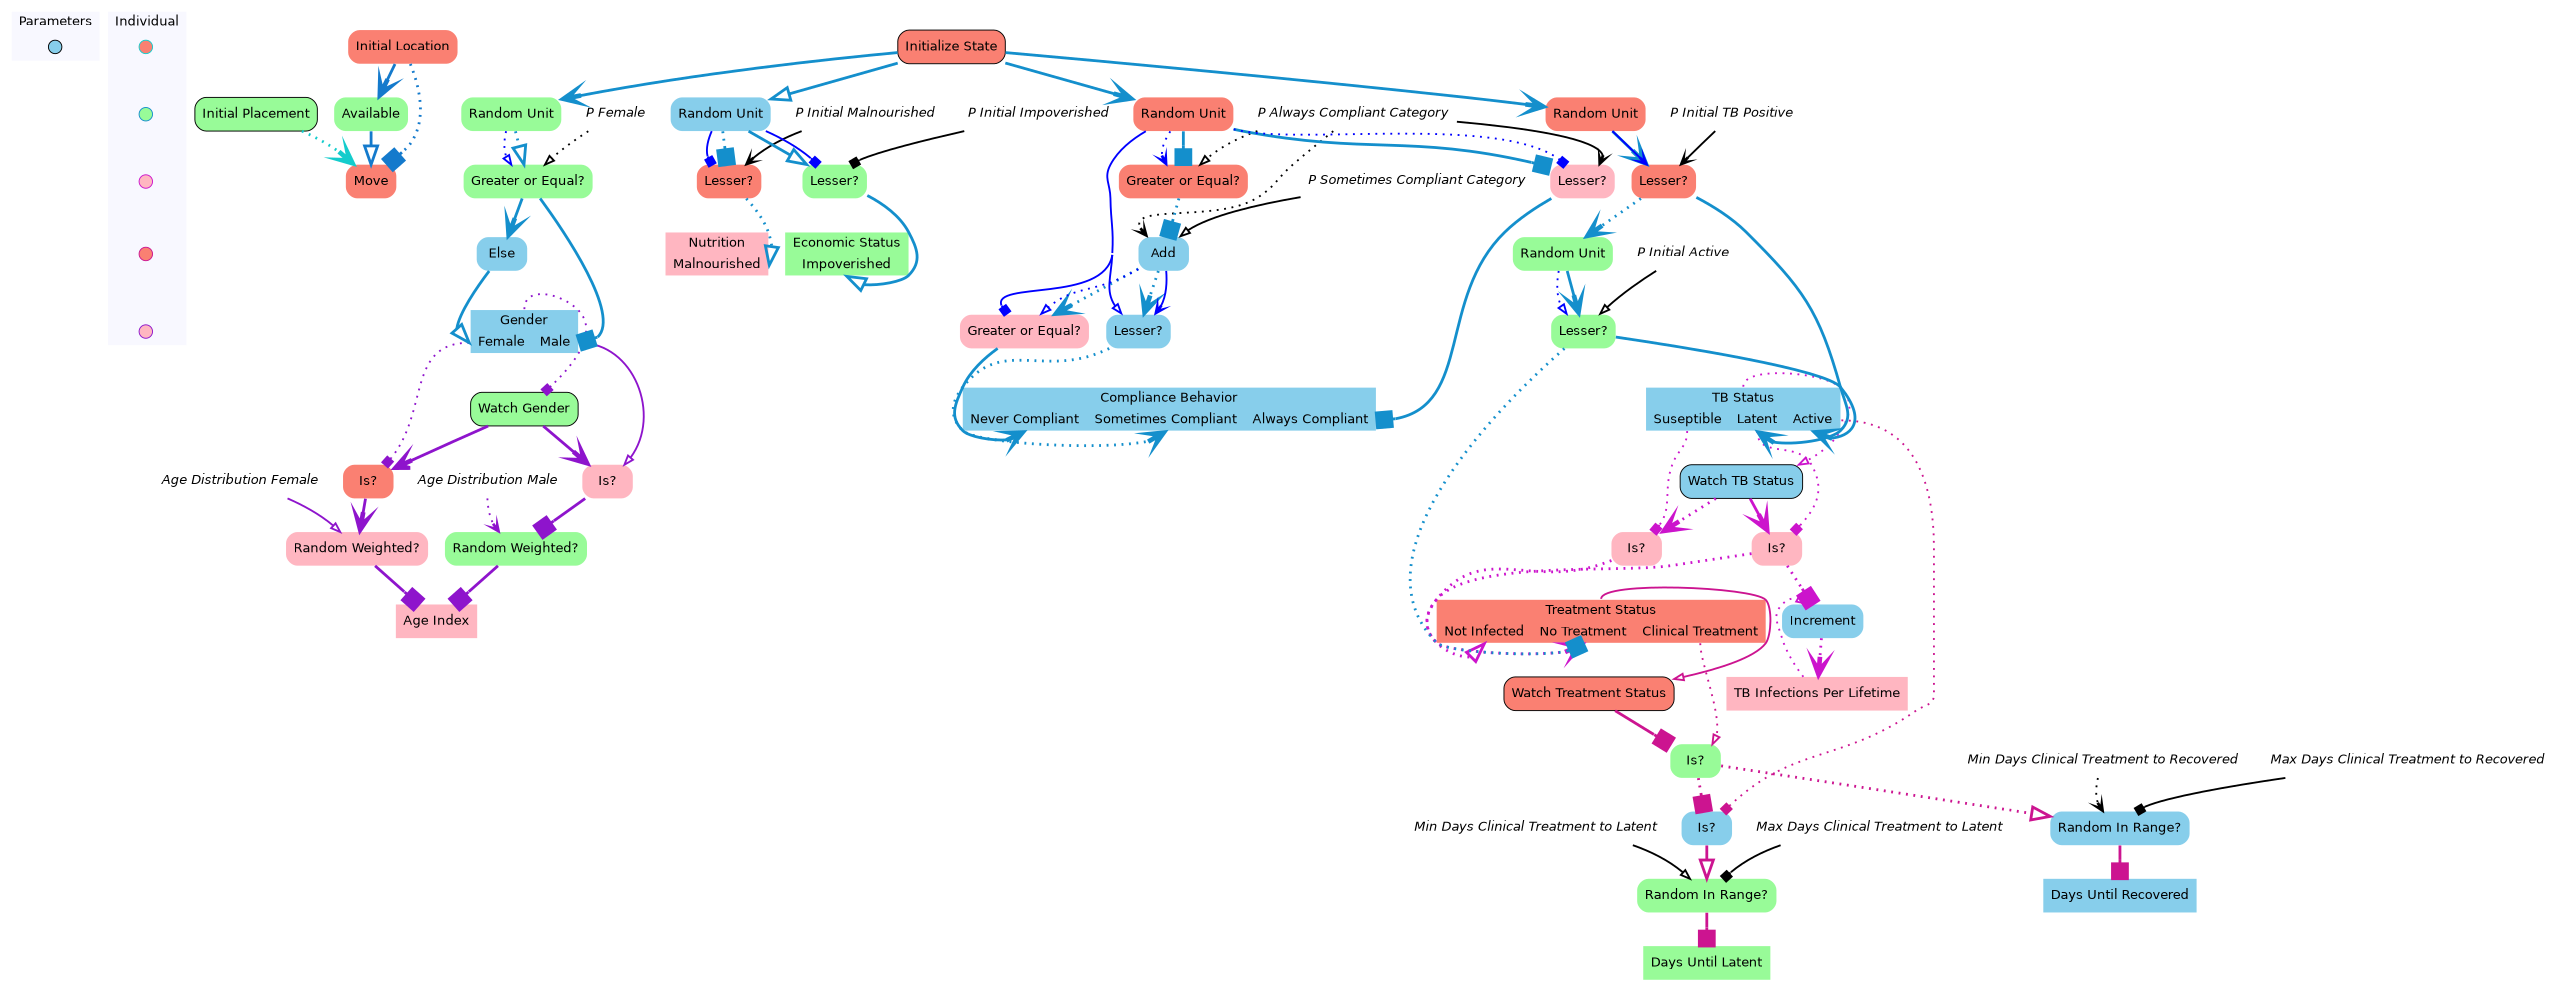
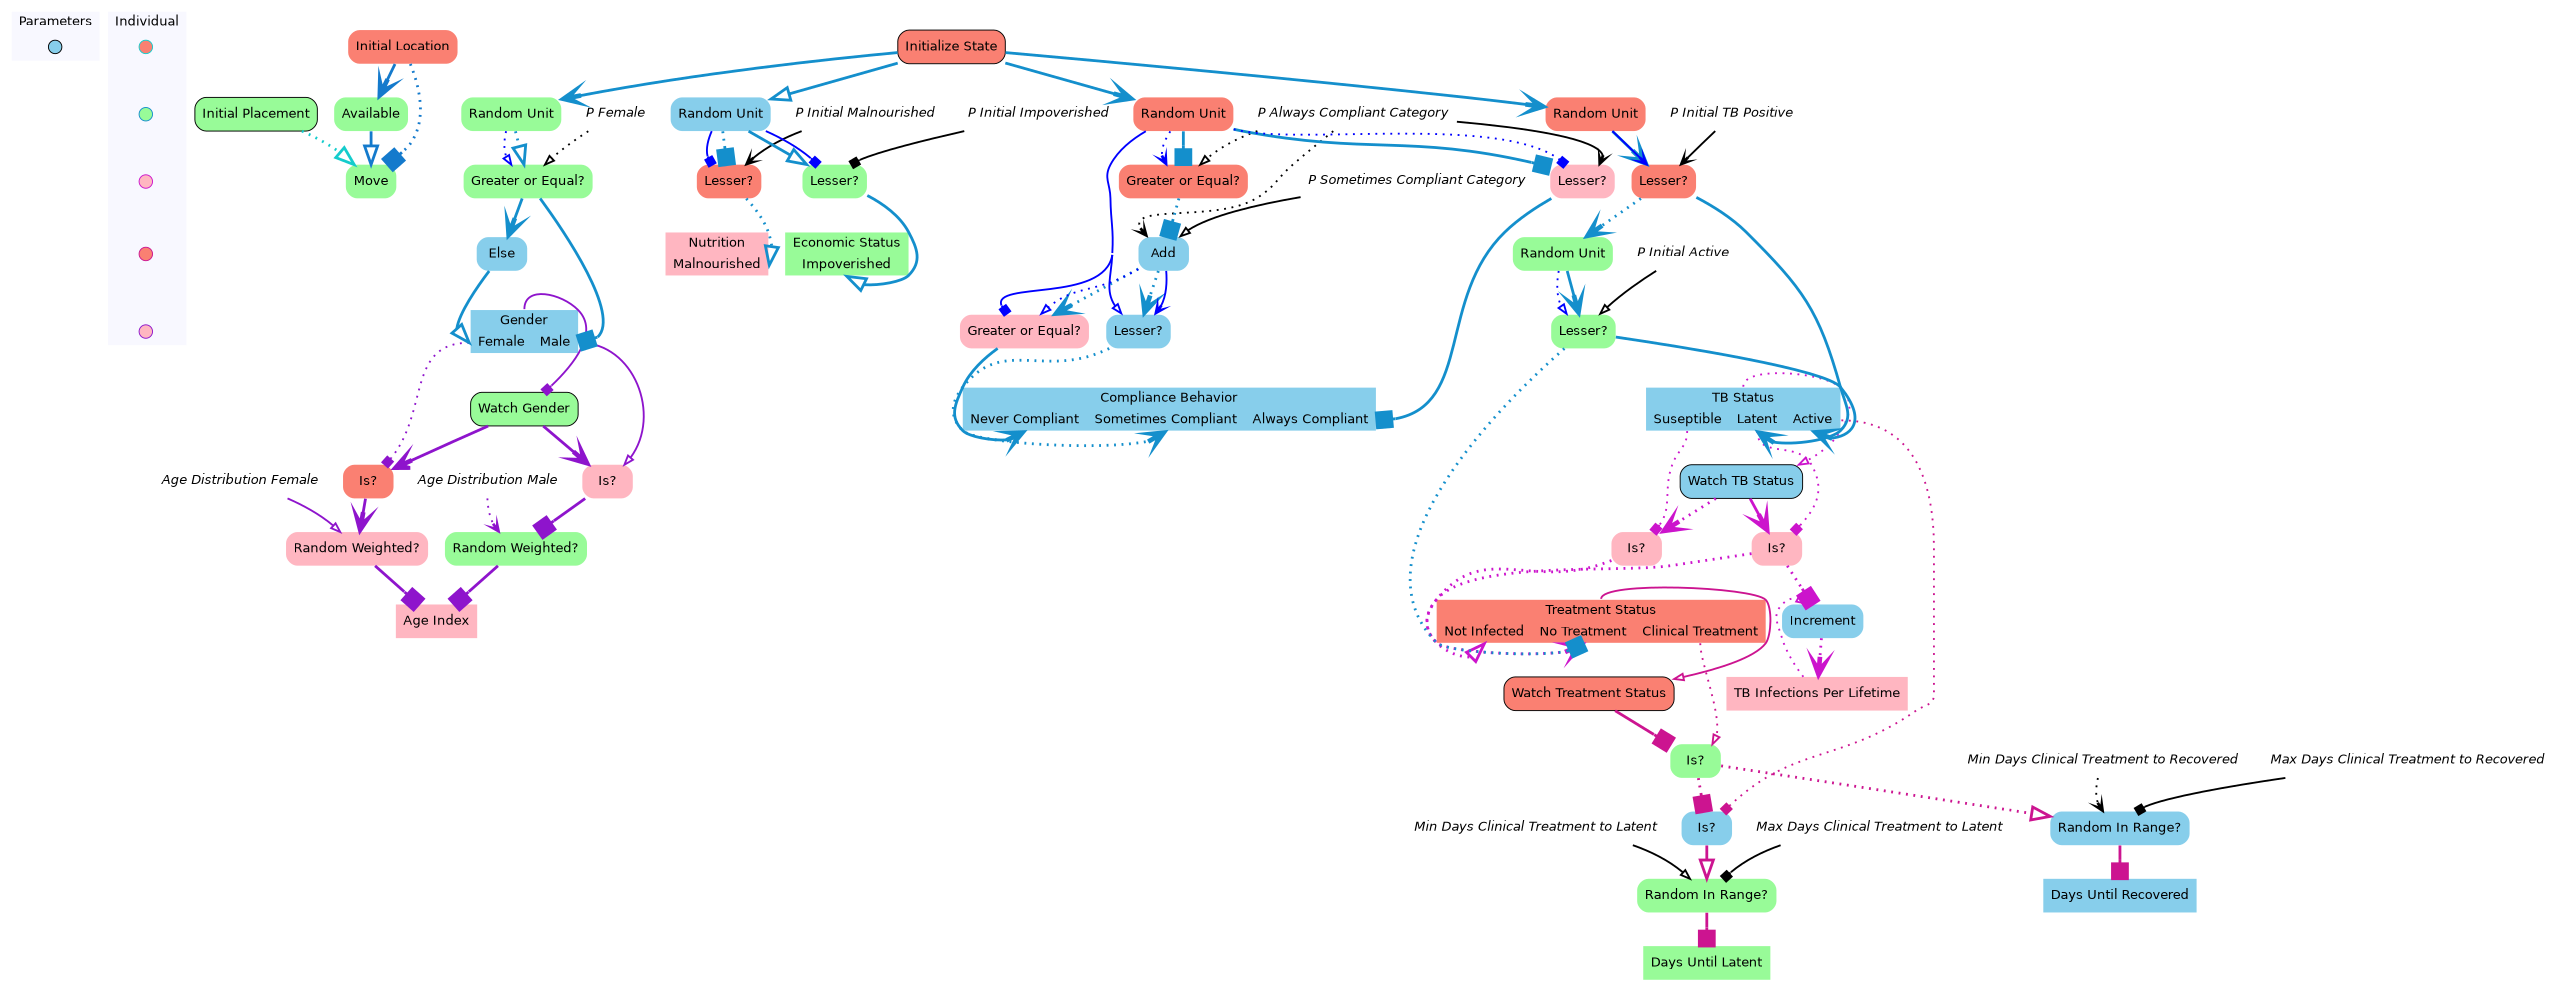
edge "Initial Placement" -> "Move": arrowhead vee -> onormal
node "Move": fillcolor salmon -> palegreen
edge "Gender" -> "Watch Gender": style dotted -> bold
